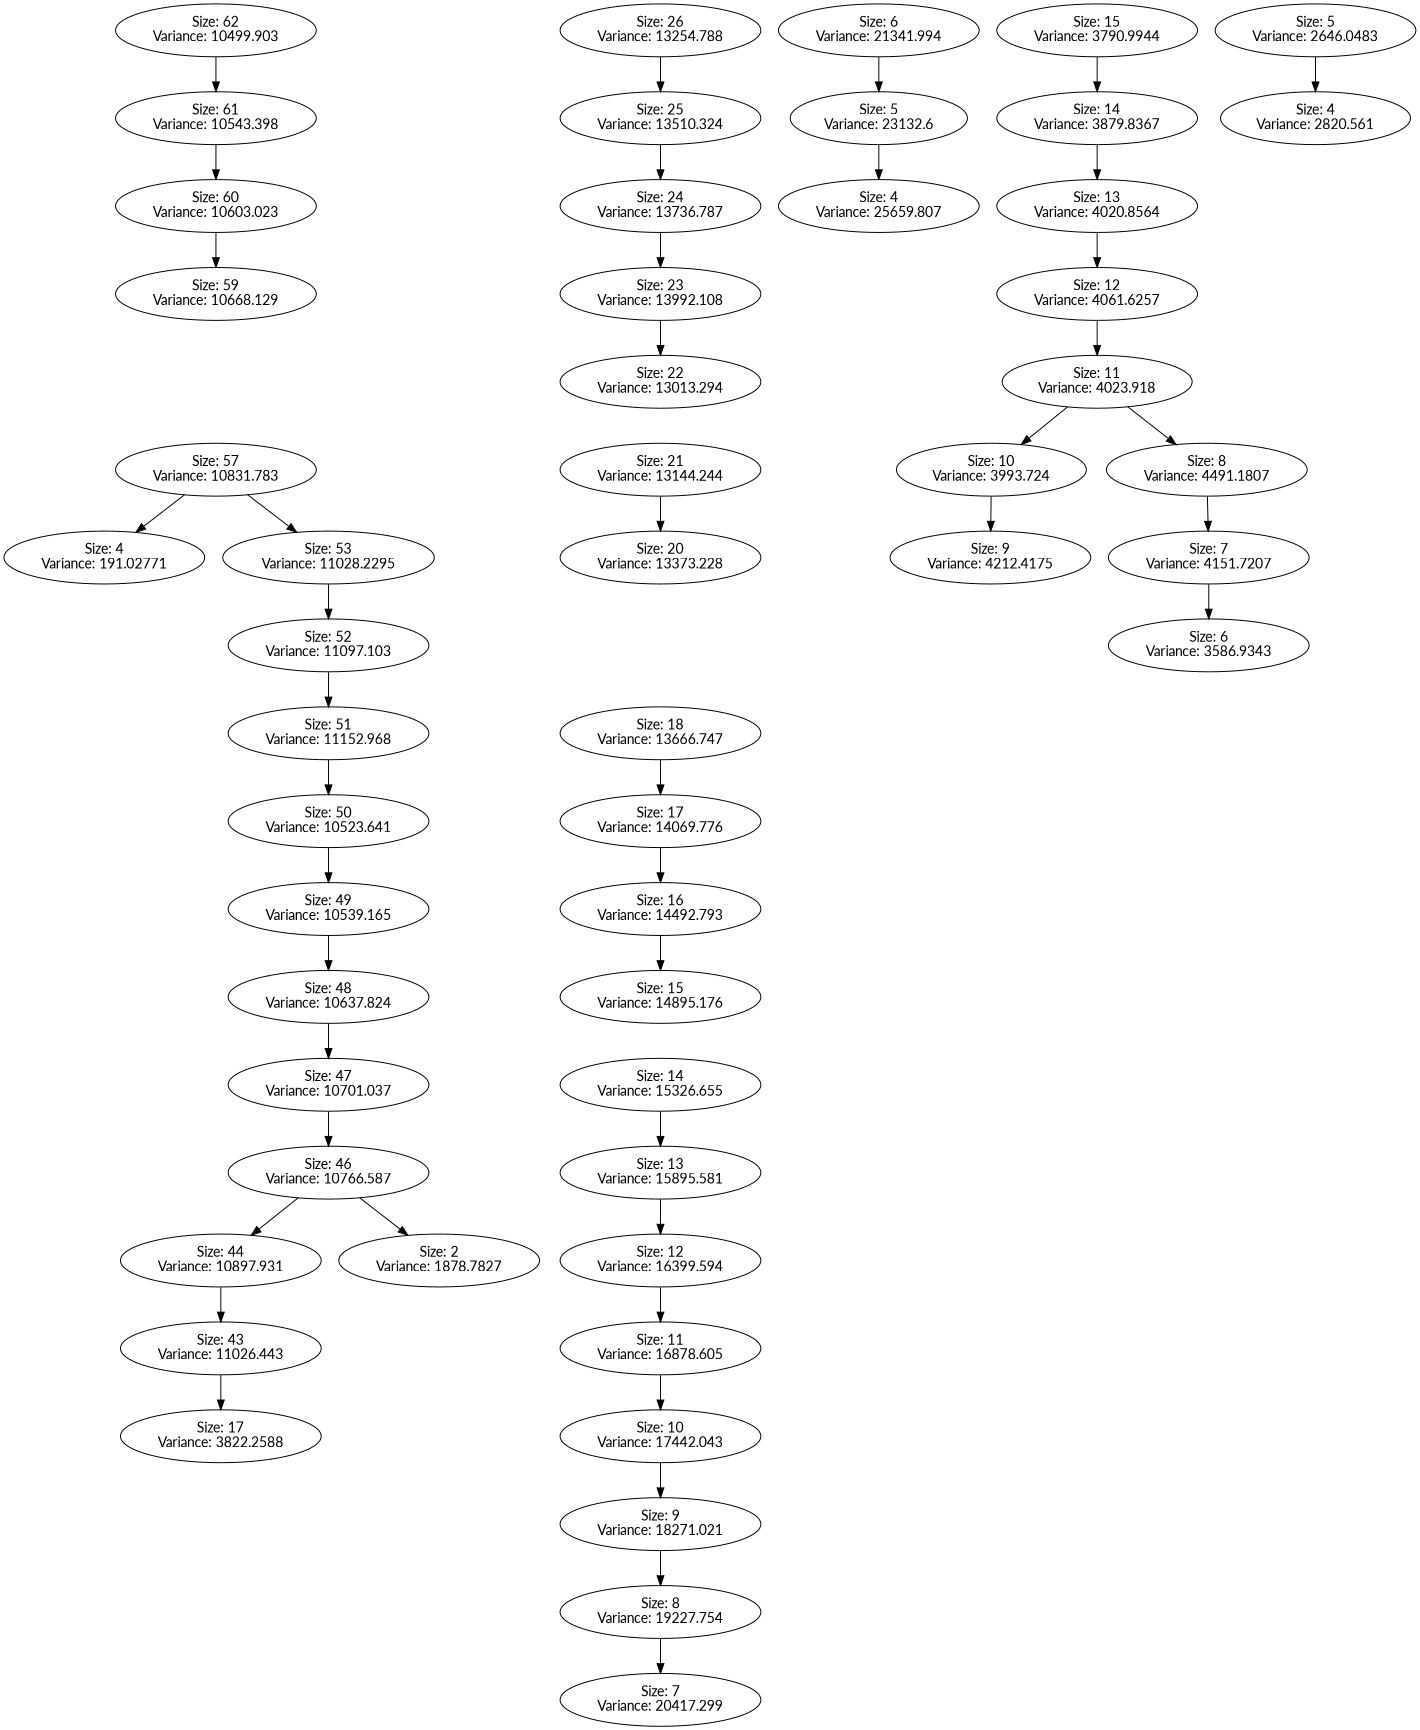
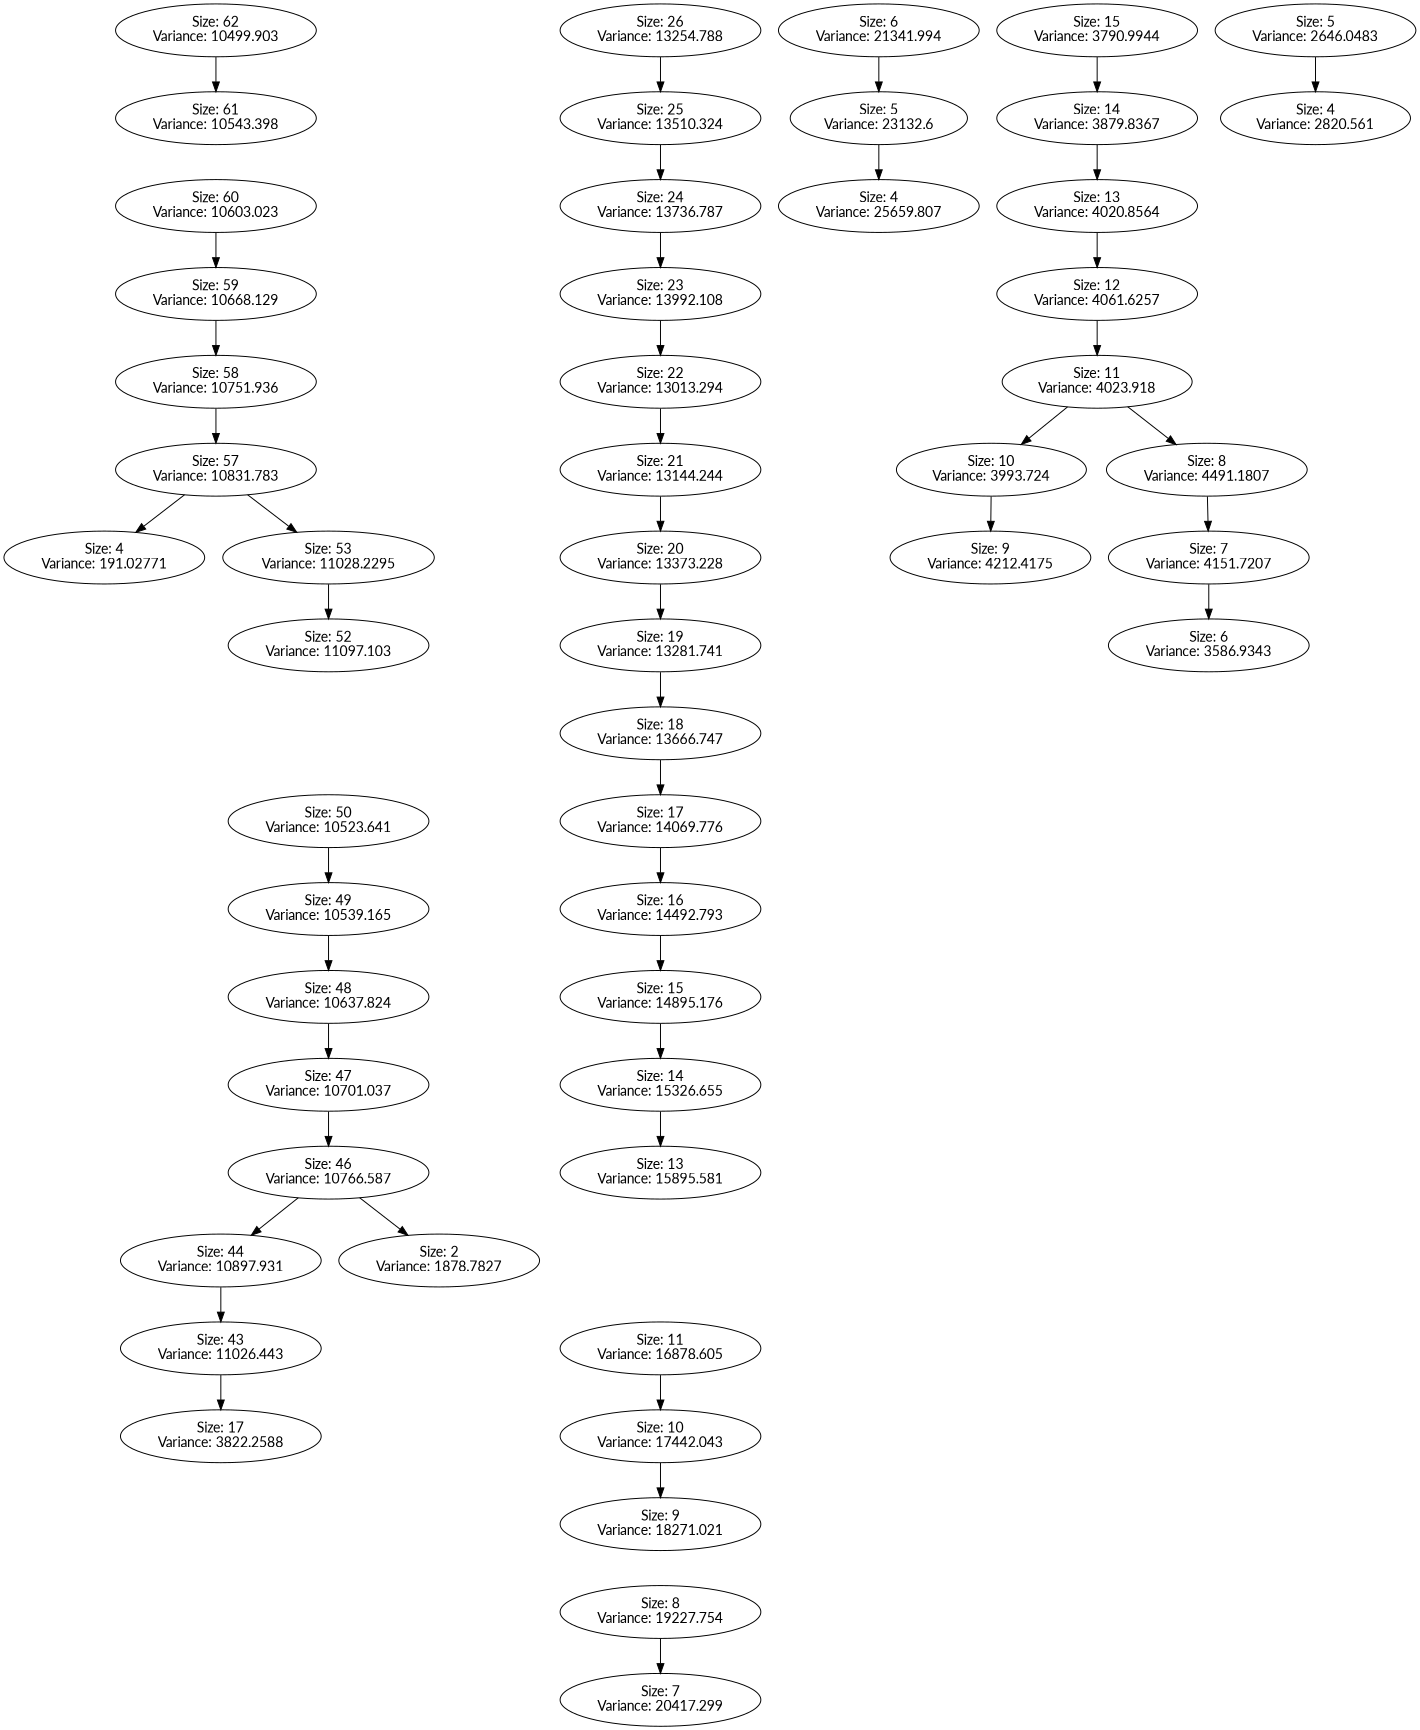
edge "Size: 61 Variance: 10543.398" -> "Size: 60 Variance: 10603.023": removed
node "Size: 58 Variance: 10751.936": added
edge "Size: 22 Variance: 13013.294" -> "Size: 21 Variance: 13144.244": added
node "Size: 19 Variance: 13281.741": added
node "Size: 51 Variance: 11152.968": removed
edge "Size: 15 Variance: 14895.176" -> "Size: 14 Variance: 15326.655": added
node "Size: 12 Variance: 16399.594": removed
edge "Size: 9 Variance: 18271.021" -> "Size: 8 Variance: 19227.754": removed
